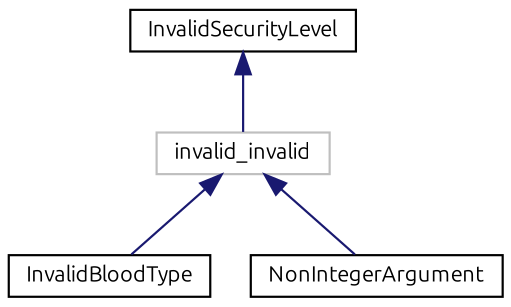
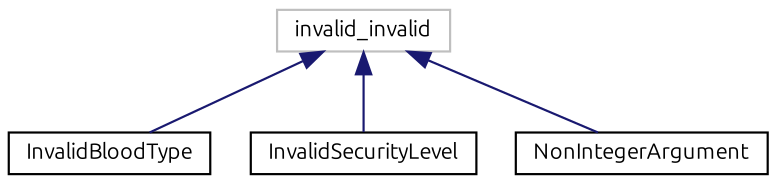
edge "invalid_invalid" -> "InvalidSecurityLevel": reversed
